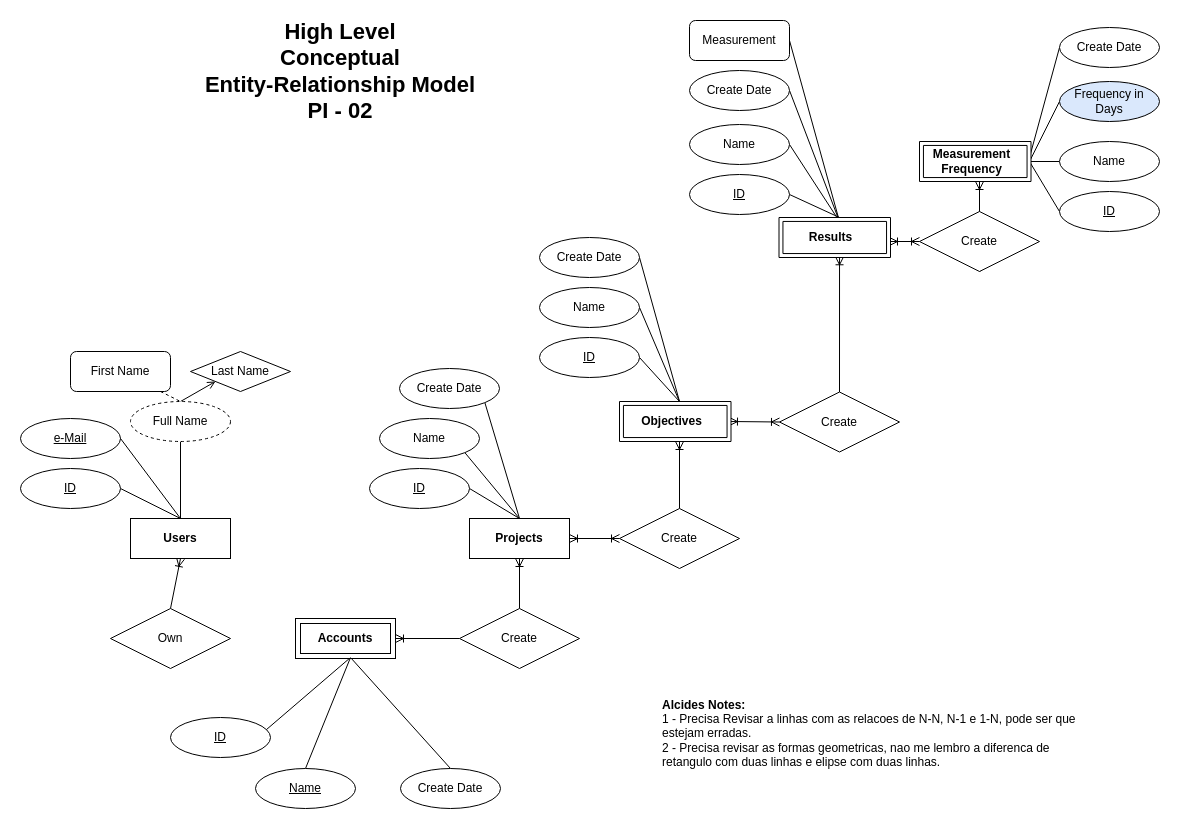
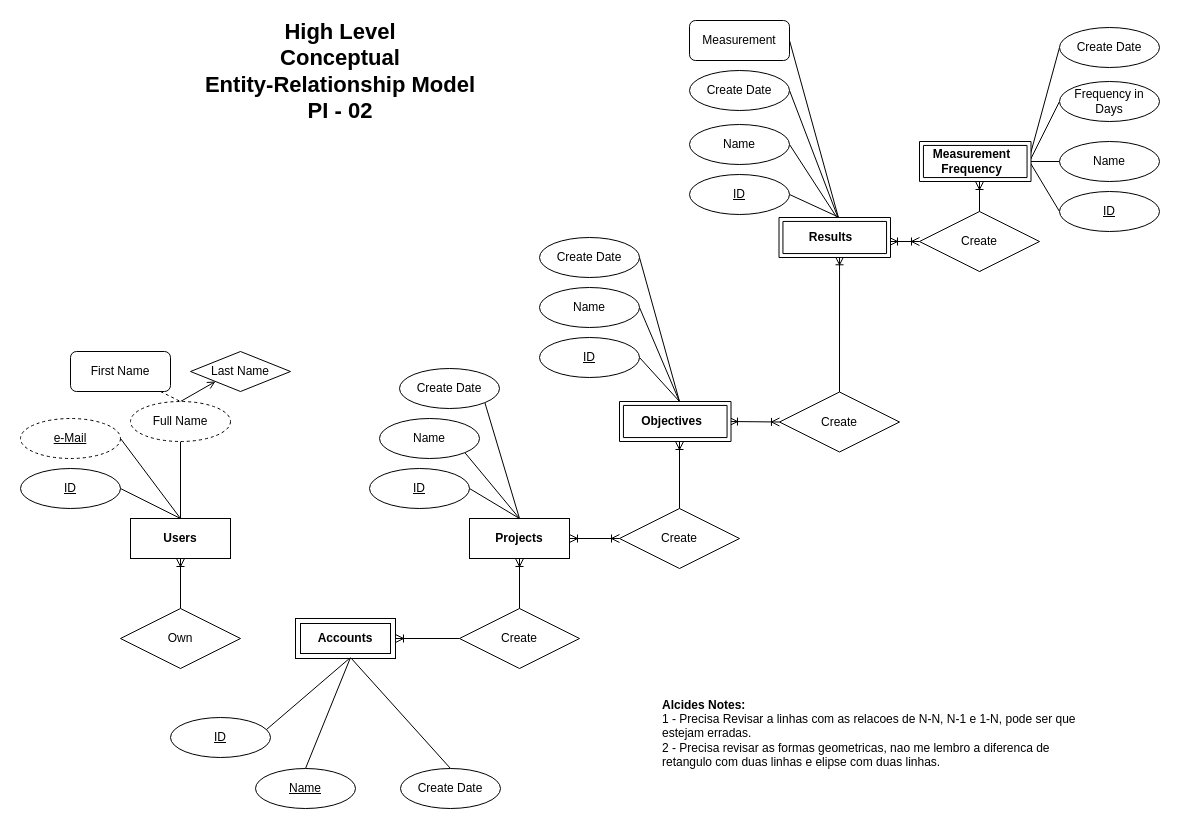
node "Frequency in Days": fillcolor #dae8fc -> #ffffff
node "e-Mail": style solid -> dashed
node "Own": moved (171, 639) -> (181, 639)
